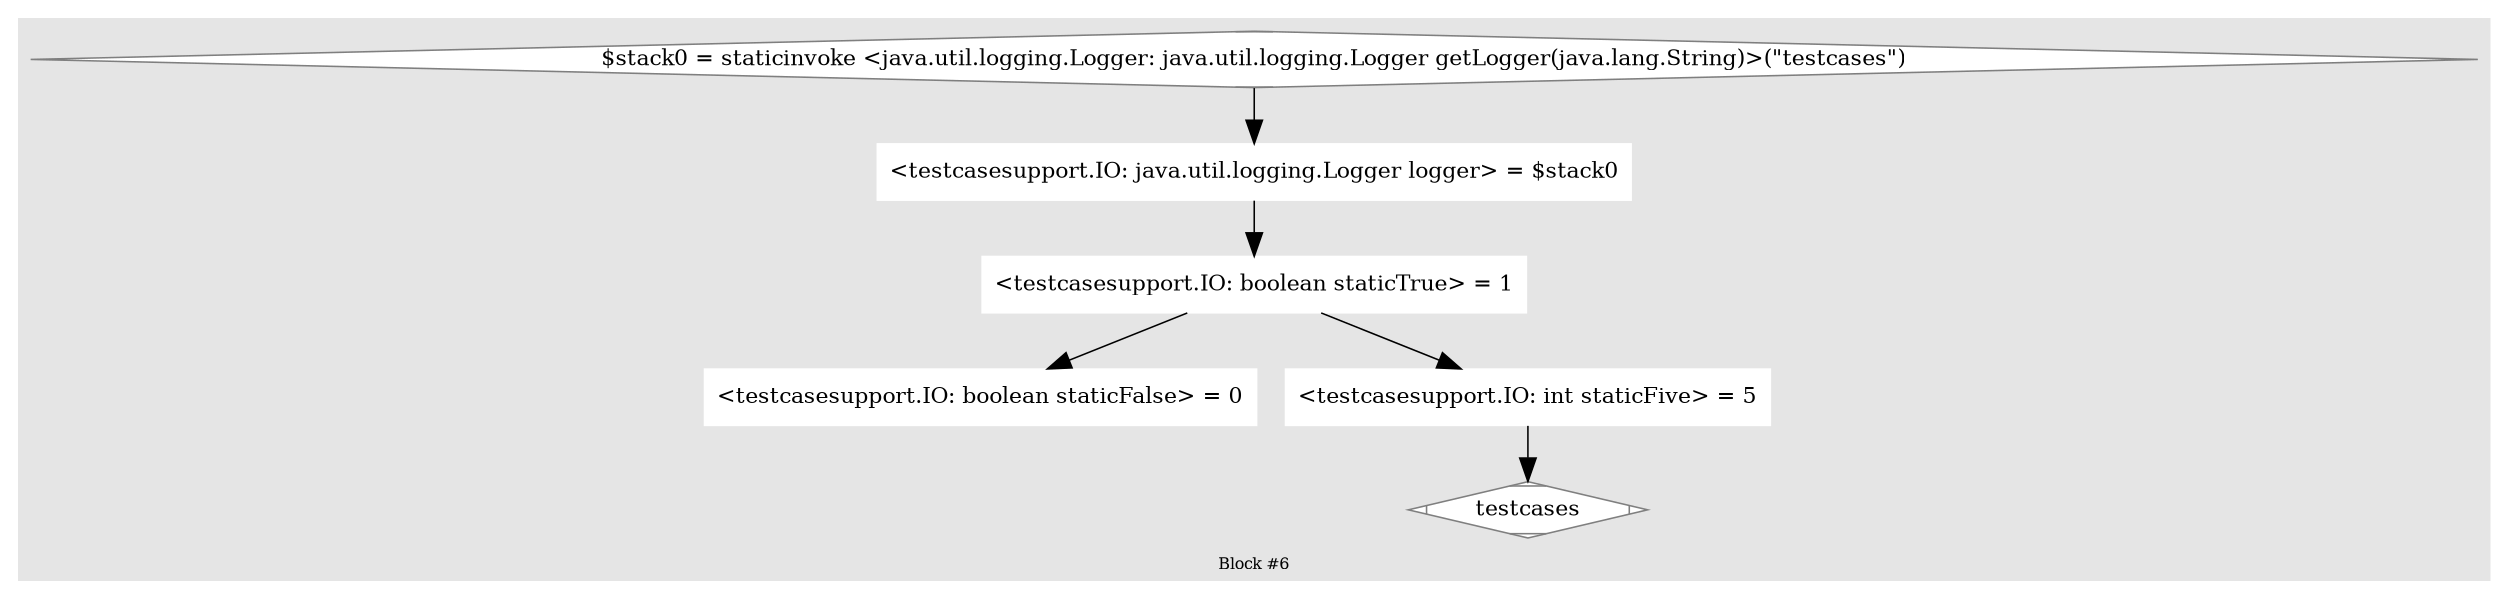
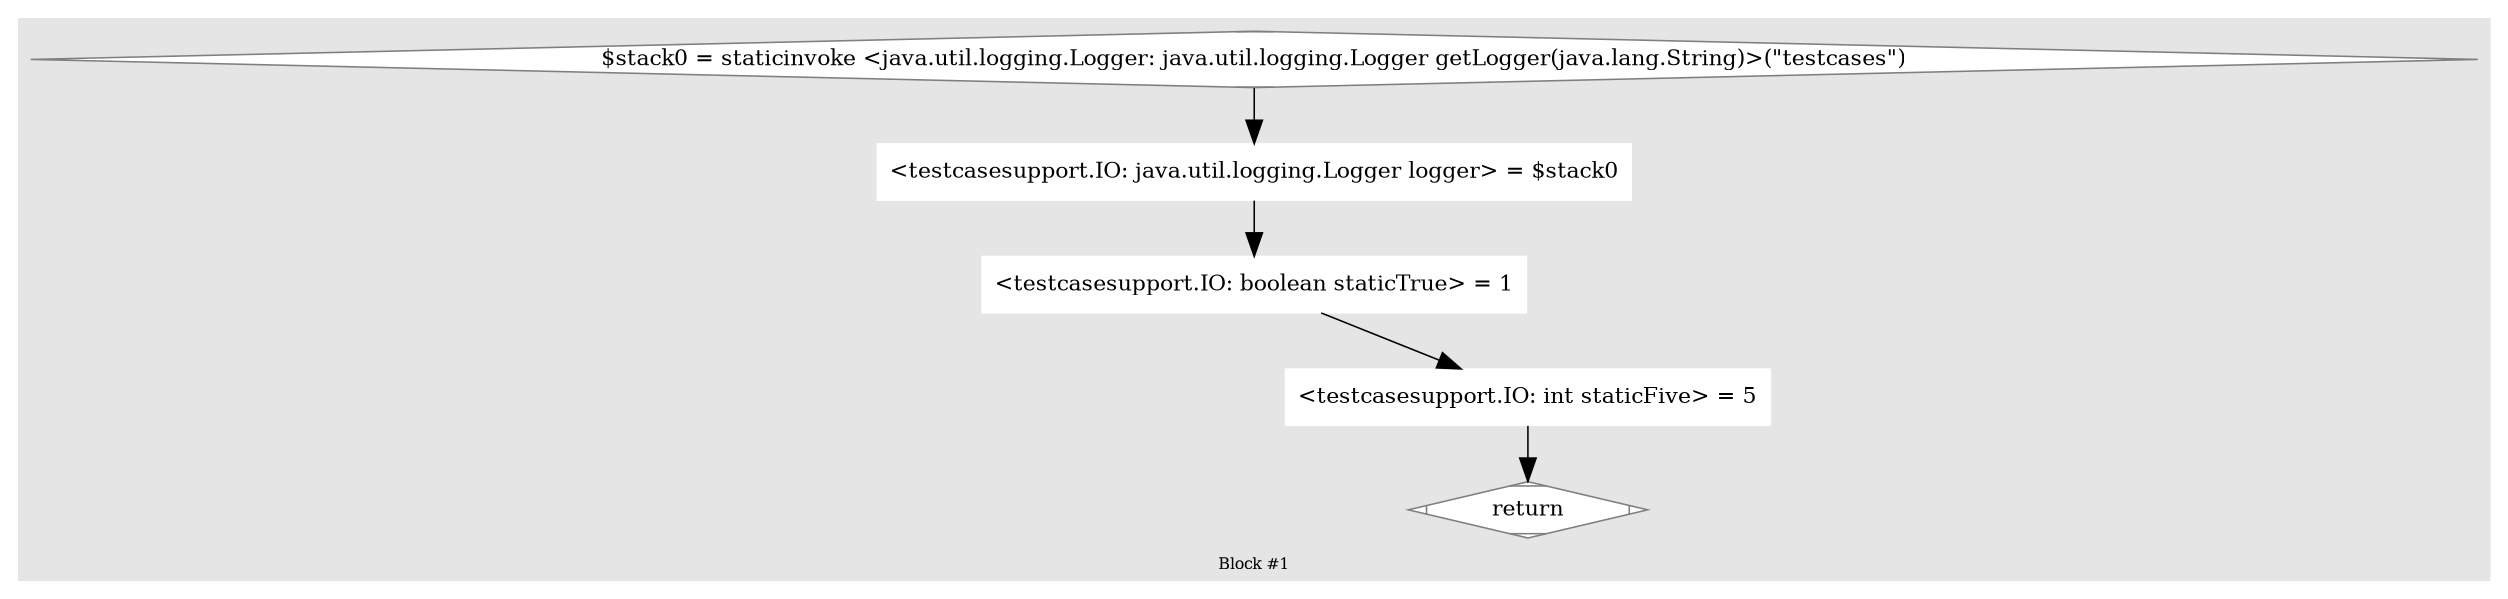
node "<testcasesupport.IO: boolean staticFalse> = 0": removed
node "testcases": label "testcases" -> "return"
cluster "Block #6": label "Block #6" -> "Block #1"
